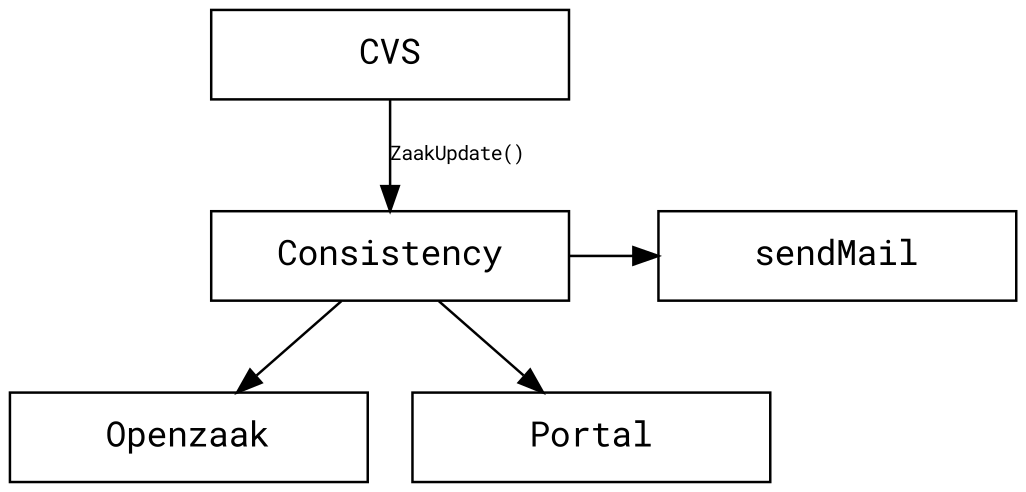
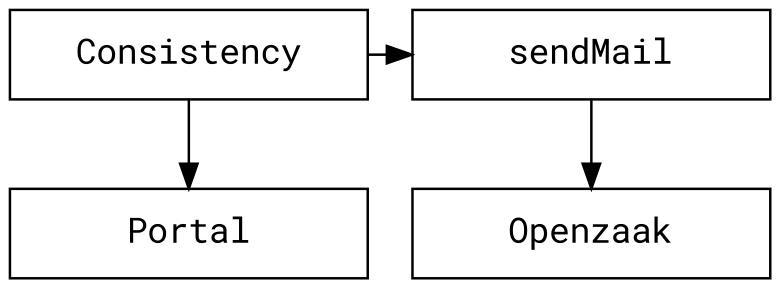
node "CVS": removed
edge "Consistency" -> "Openzaak": now "sendMail" -> "Openzaak"
